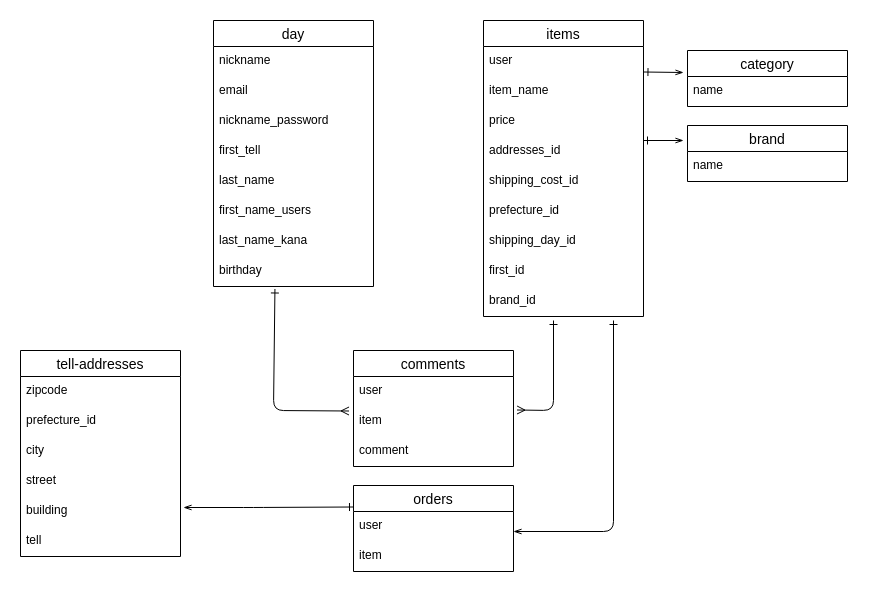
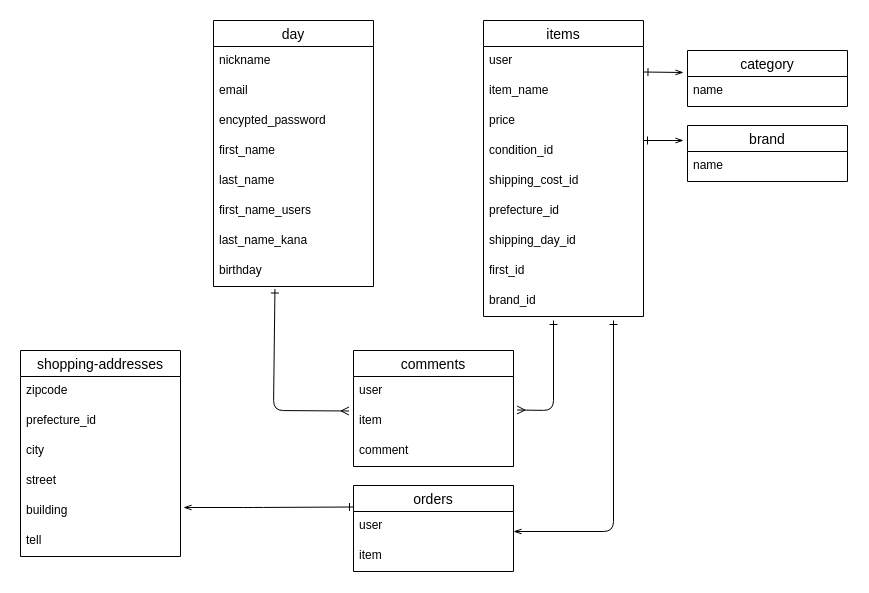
node "nickname_password": label "nickname_password" -> "encypted_password"
node "first_tell": label "first_tell" -> "first_name"
node "addresses_id": label "addresses_id" -> "condition_id"
node "tell-addresses": label "tell-addresses" -> "shopping-addresses"
